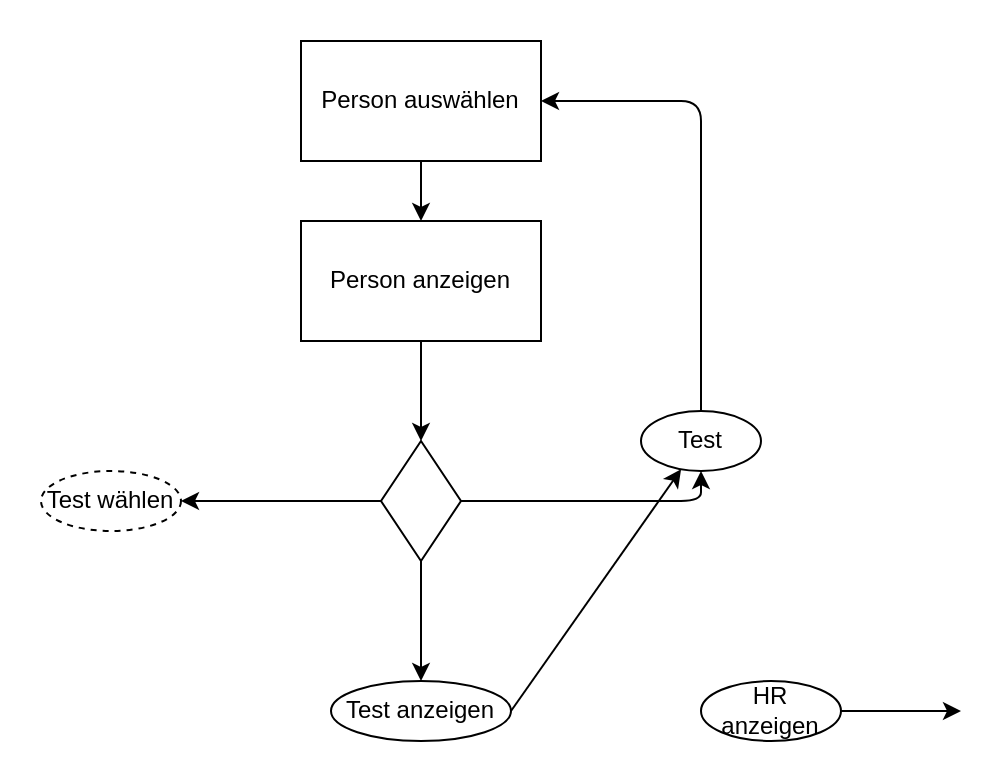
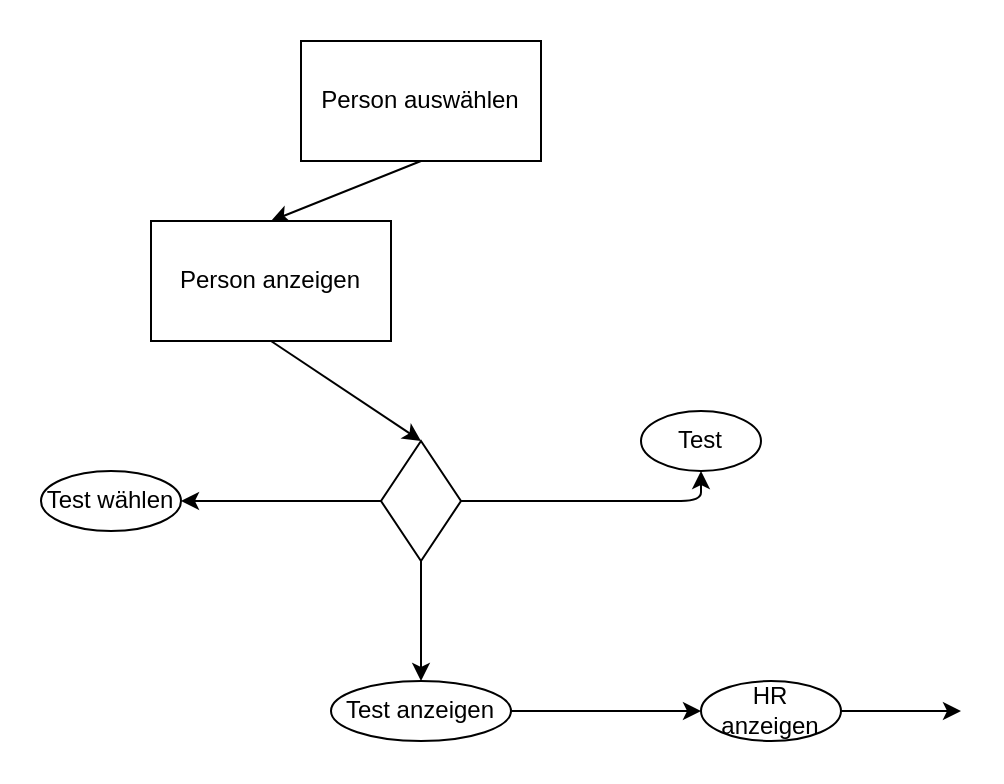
edge "Test" -> "Person auswählen": removed
node "Person anzeigen": moved (421, 281) -> (271, 281)
node "Test wählen": style dashed -> solid
edge "Test anzeigen" -> "Test": now "Test anzeigen" -> "HR anzeigen"
